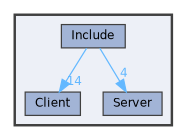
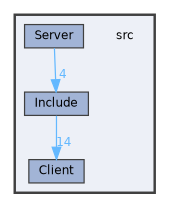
node "src": added
edge "Include" -> "Server": reversed
